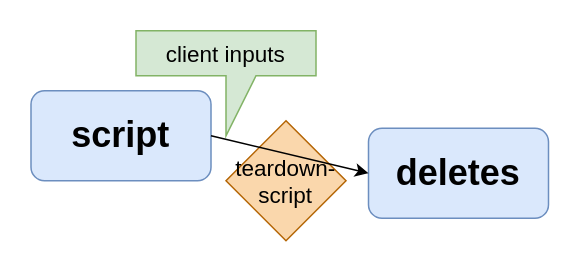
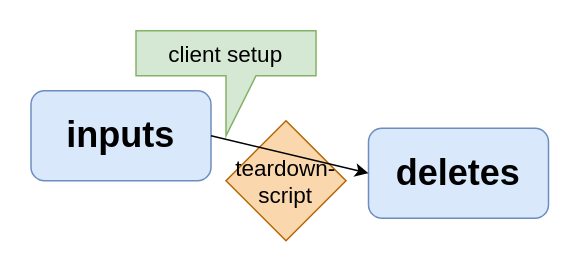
node "client inputs": label "client inputs" -> "client setup"
node "script": label "script" -> "inputs"
